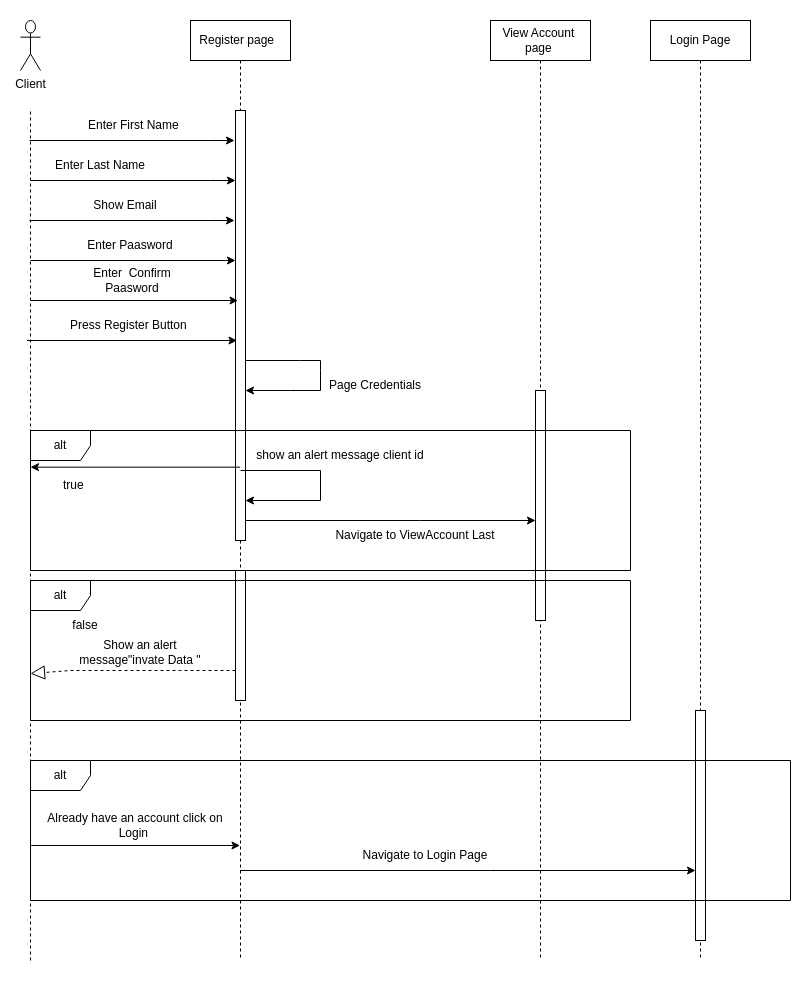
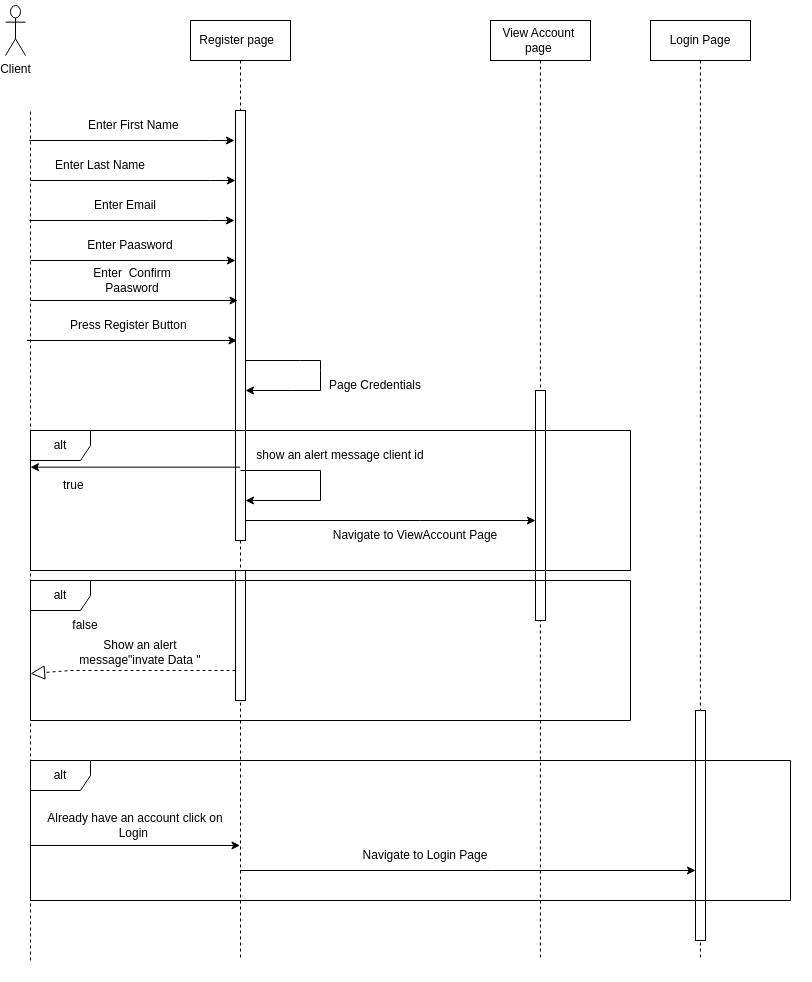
node "Client": moved (31, 46) -> (16, 31)
node "Show Email": label "Show Email" -> "Enter Email"
node "Navigate to ViewAccount Last": label "Navigate to ViewAccount Last" -> "Navigate to ViewAccount Page"
